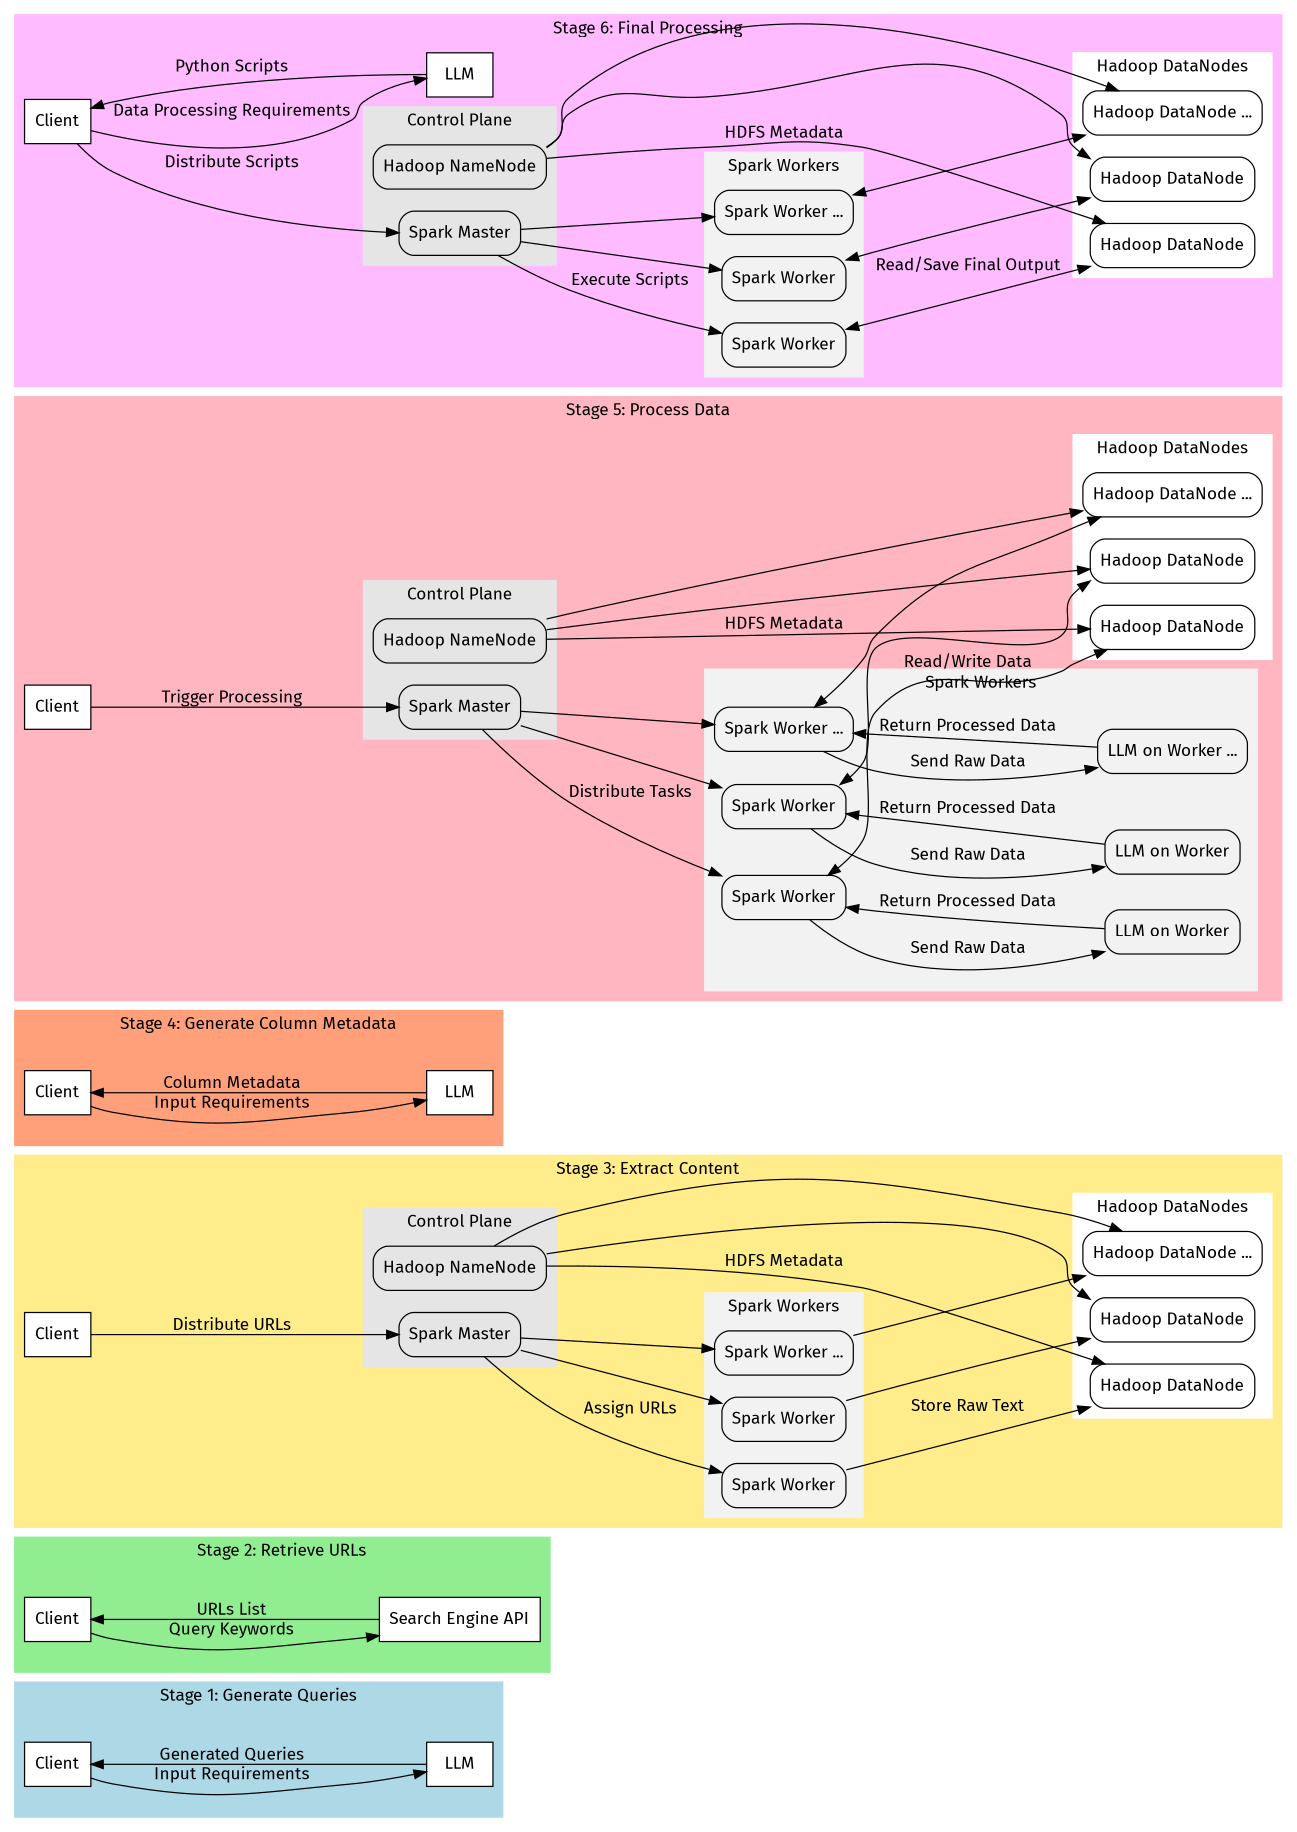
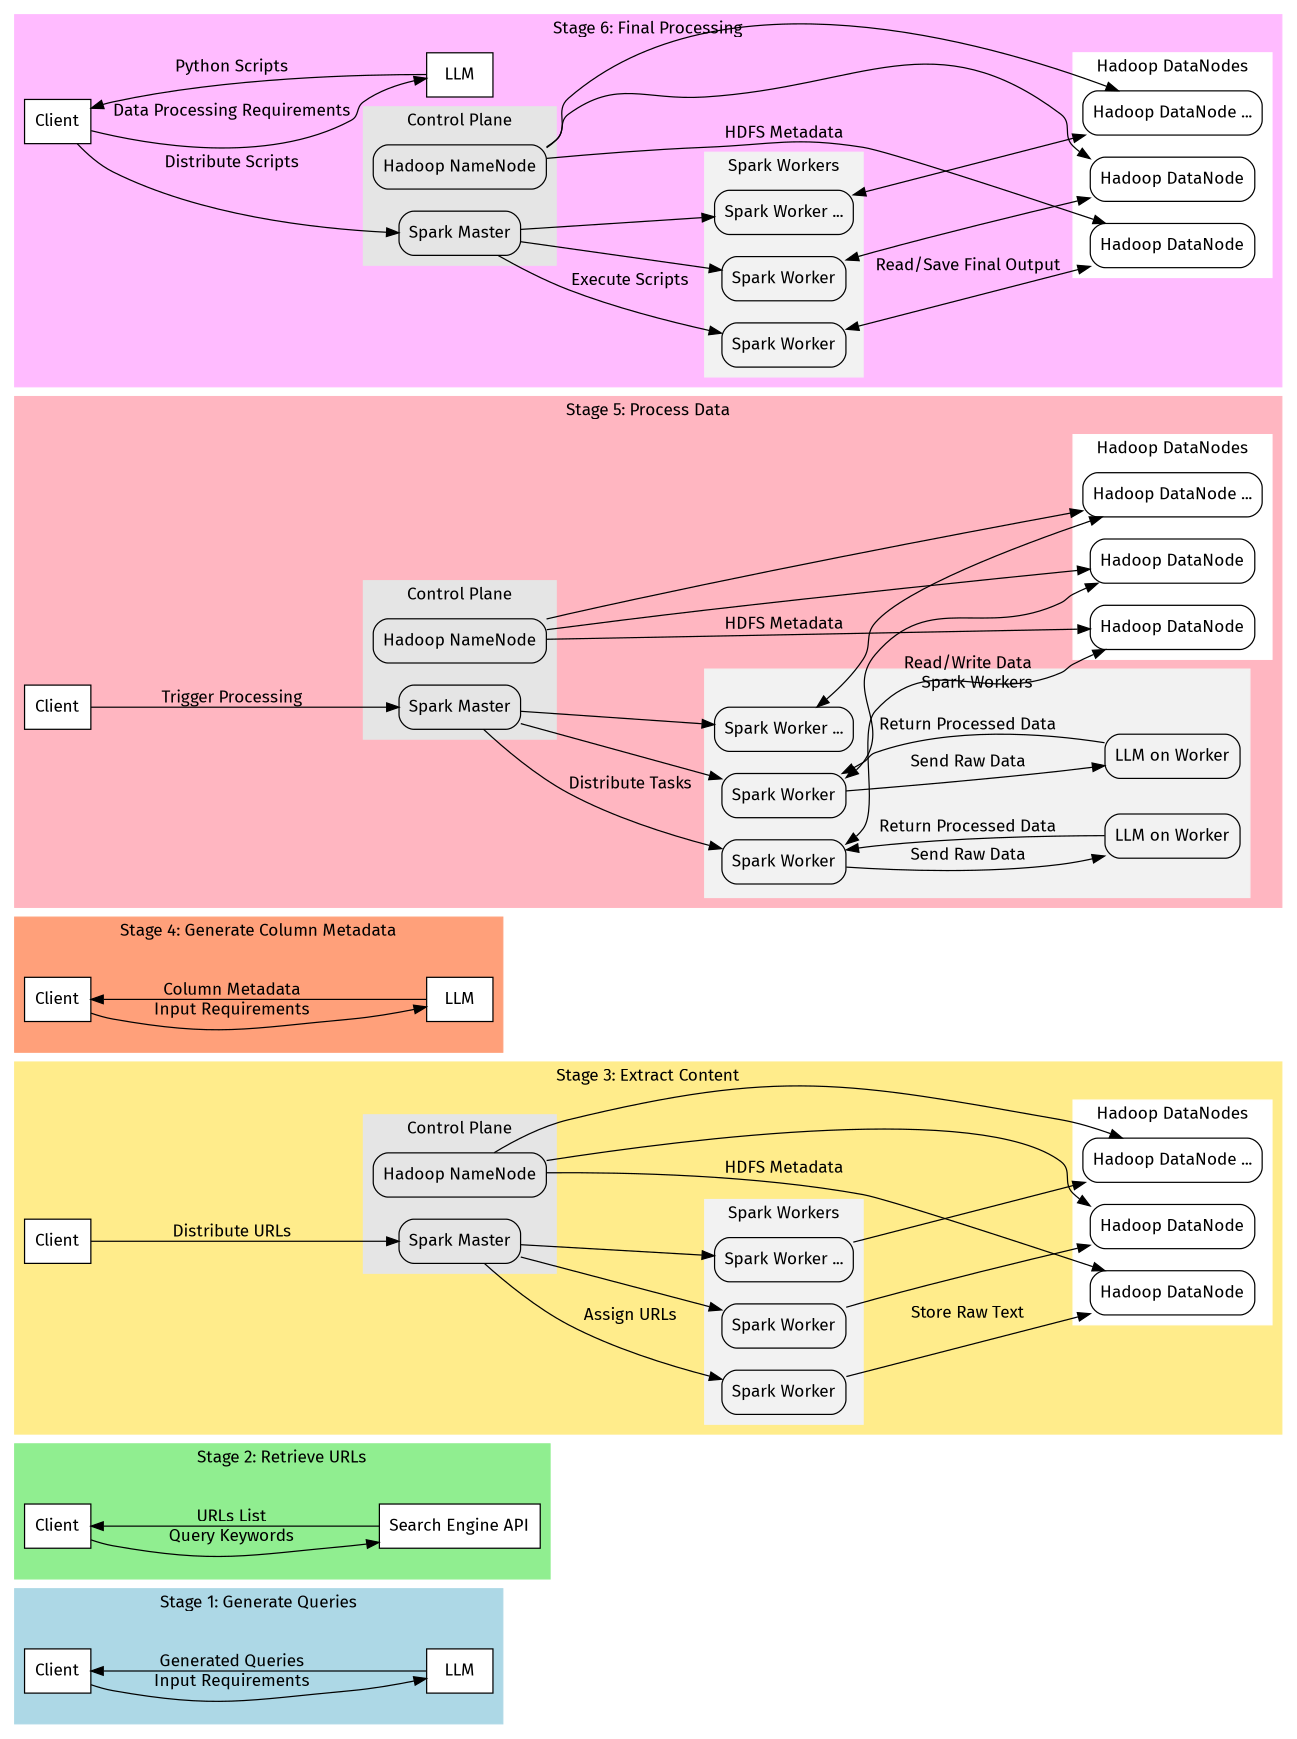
node "LLM on Worker ...": removed
